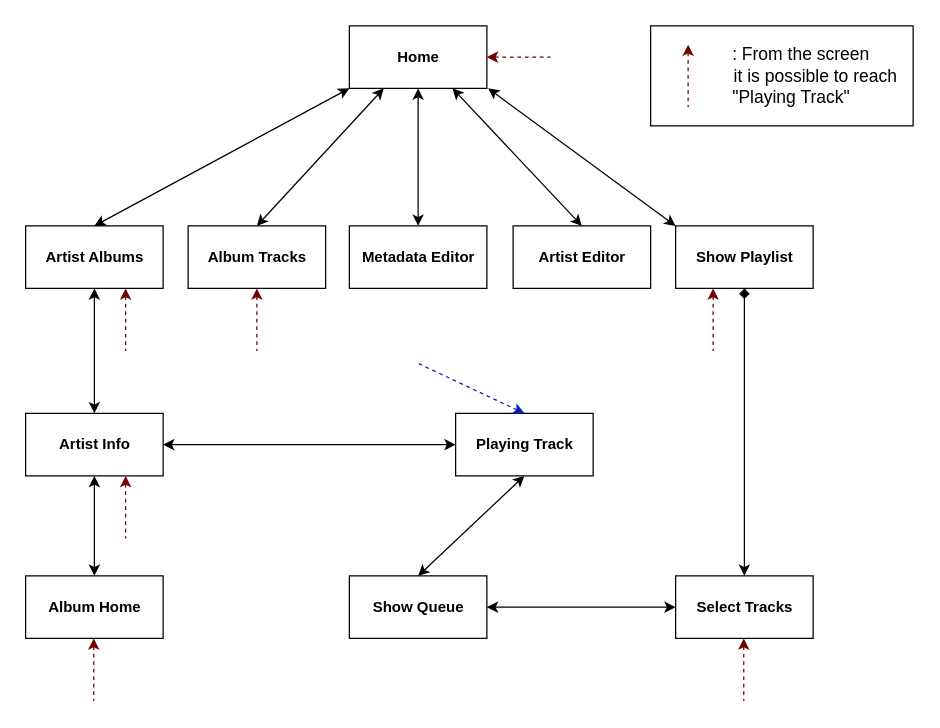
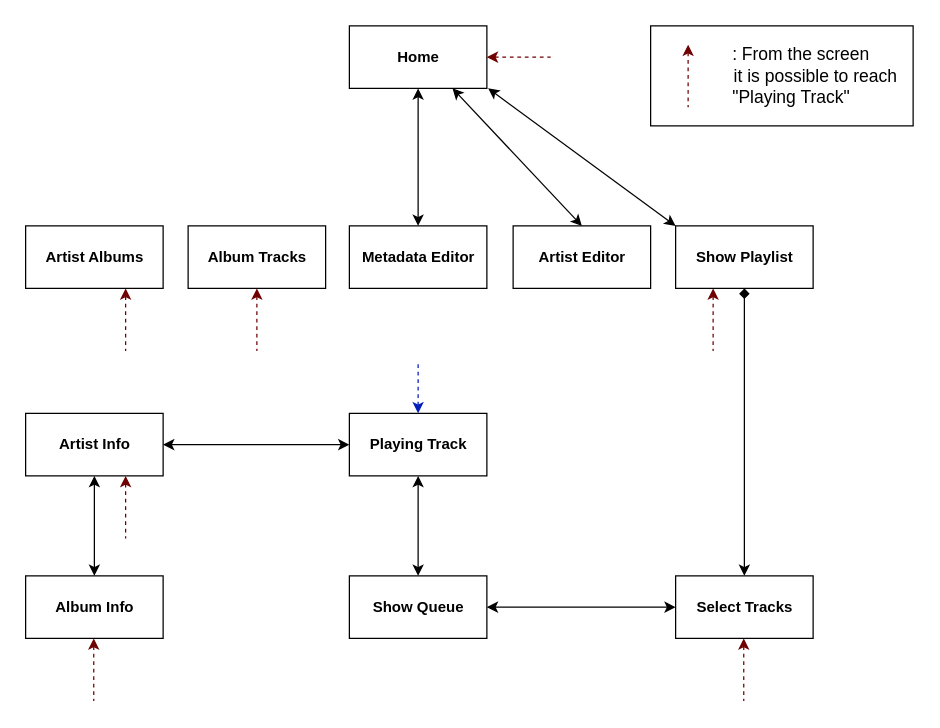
edge "Home" -- "Artist Albums": removed
edge "Home" -- "Album Tracks": removed
edge "Artist Albums" -- "Artist Info": removed
node "Playing Track": moved (524, 444) -> (418, 444)
node "Album Home": label "Album Home" -> "Album Info"
